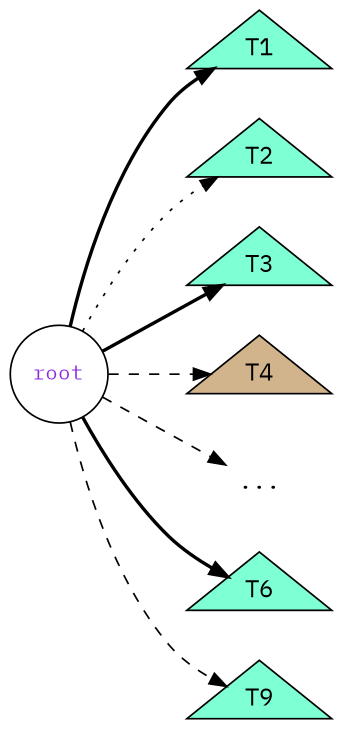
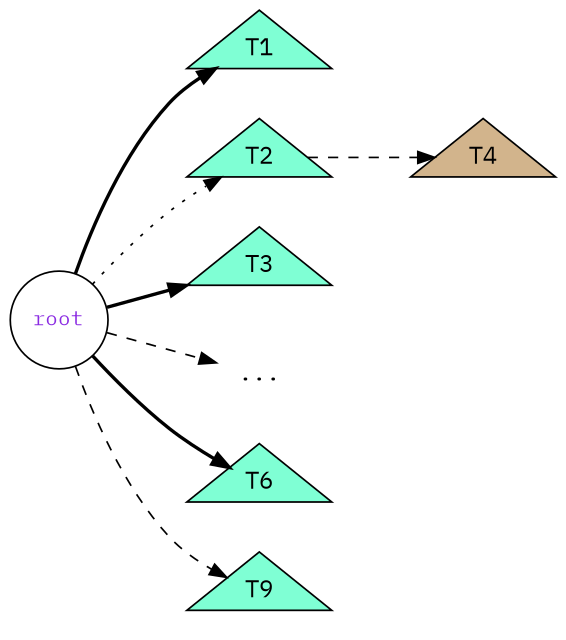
edge "root" -> "T4": now "T2" -> "T4"
